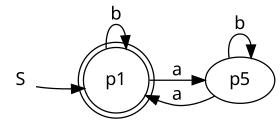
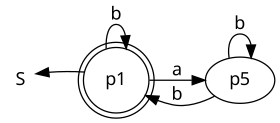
edge "S" -> "p1": reversed
edge "p5" -> "p1": label "a" -> "b"
